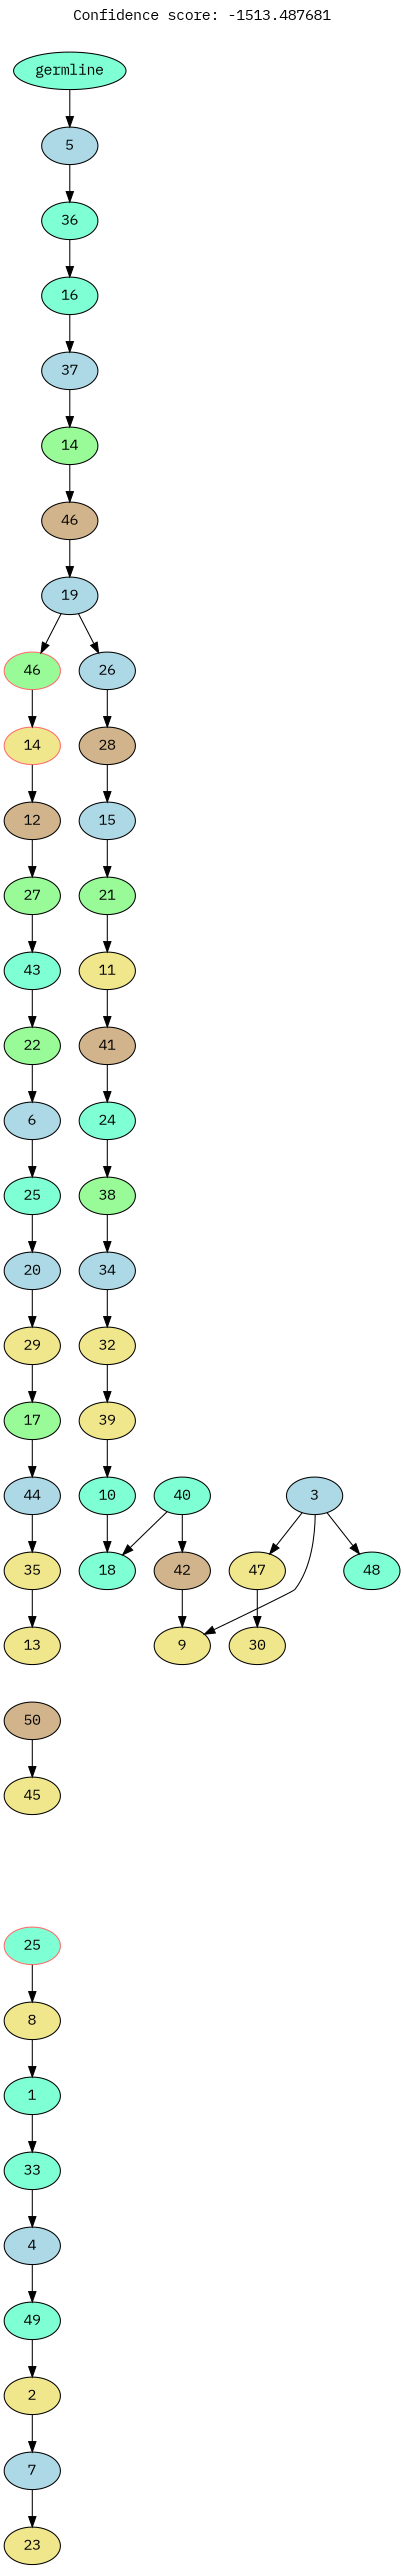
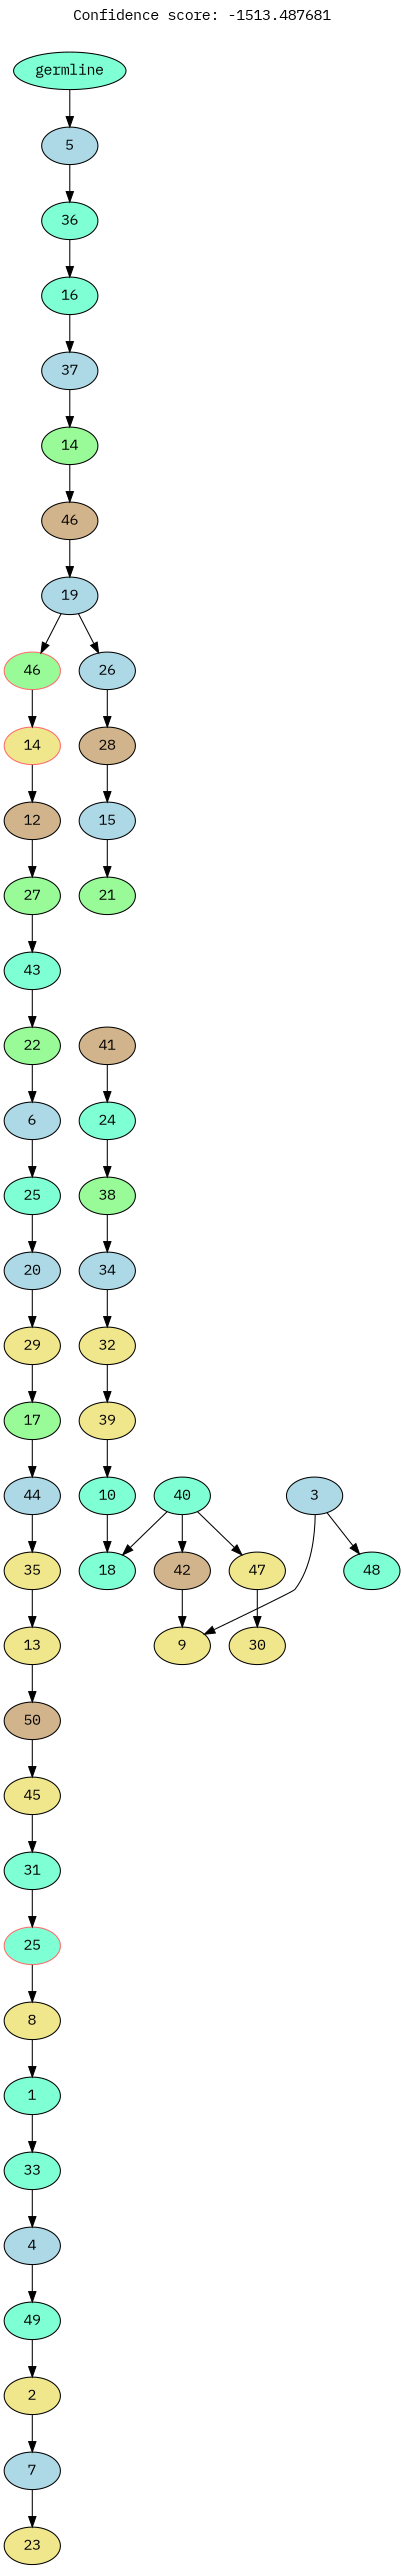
node "11": removed
edge "3" -> "47": now "40" -> "47"
edge "13" -> "50": added
node "31": added
